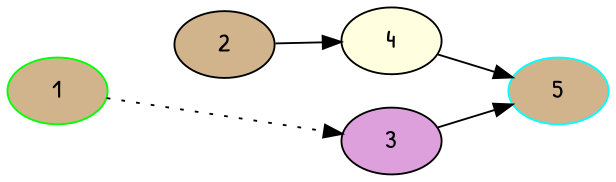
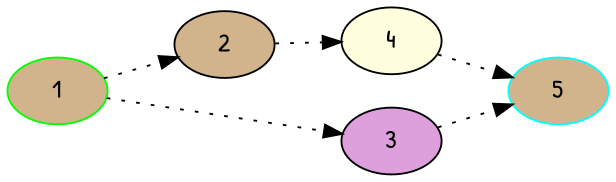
edge "2" -> "4": style solid -> dotted
edge "4" -> "5": style solid -> dotted
edge "1" -> "2": added
edge "3" -> "5": style solid -> dotted
